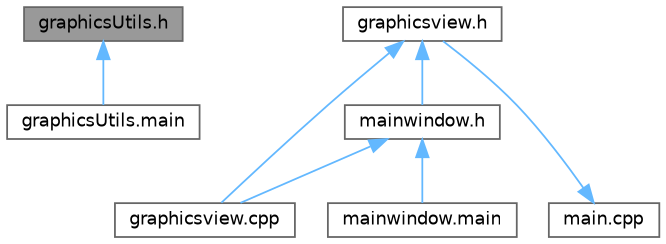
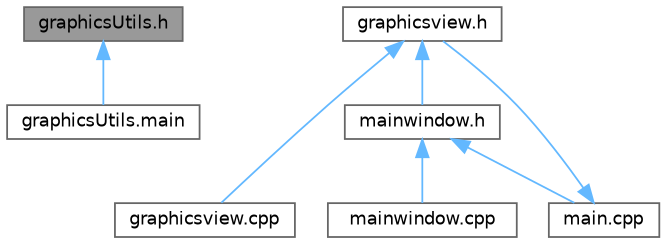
edge "graphicsview.cpp" -> "mainwindow.h": now "main.cpp" -> "mainwindow.h"
node "mainwindow.main": label "mainwindow.main" -> "mainwindow.cpp"
